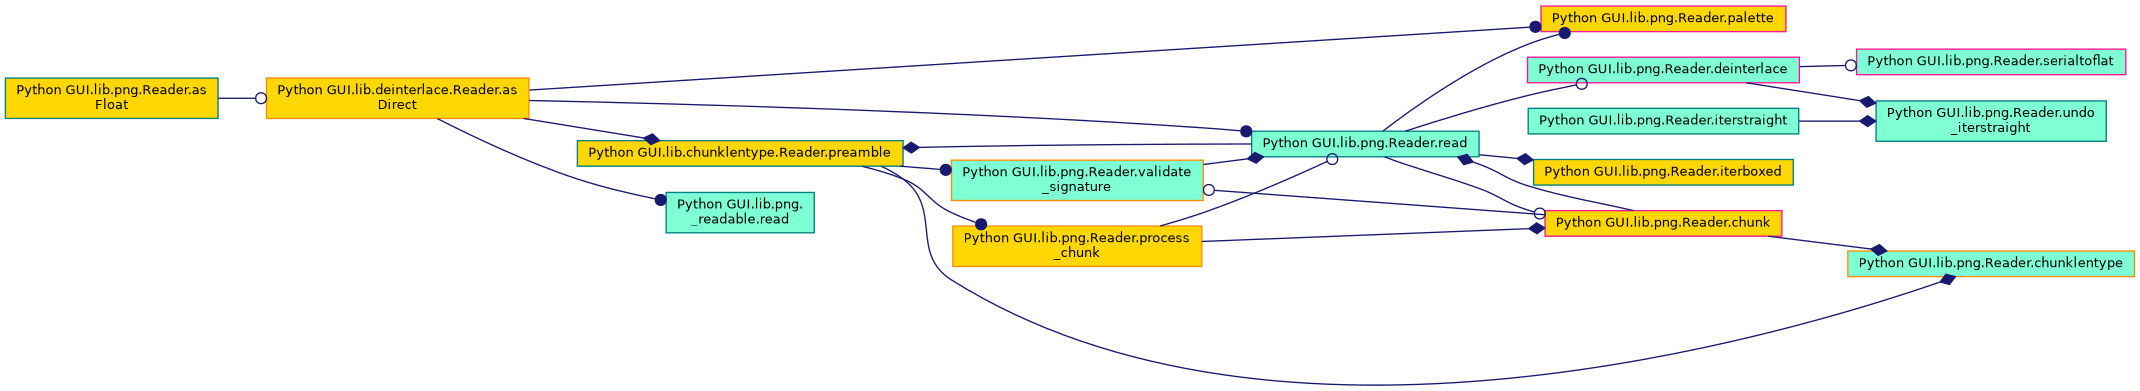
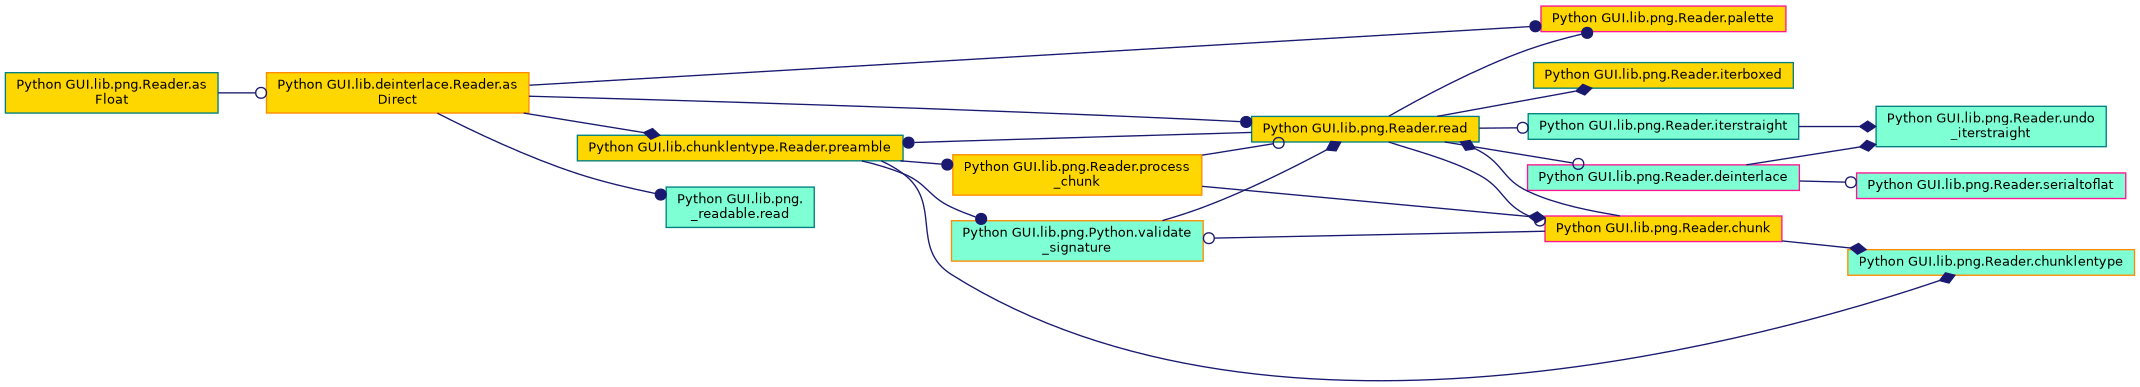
edge "Python GUI.lib.png.Reader.read" -> "Python GUI.lib.png.Reader.iterstraight": added
node "Python GUI.lib.png.Reader.read": fillcolor aquamarine -> gold
edge "Python GUI.lib.png.Reader.read" -> "Python GUI.lib.chunklentype.Reader.preamble": arrowhead diamond -> dot
node "Python GUI.lib.png.Reader.validate _signature": label "Python GUI.lib.png.Reader.validate _signature" -> "Python GUI.lib.png.Python.validate _signature"
